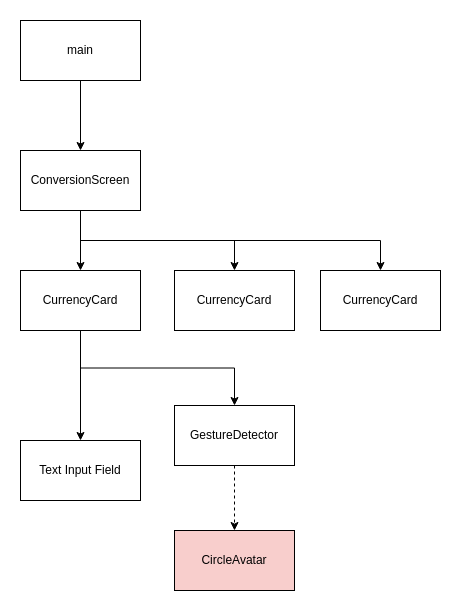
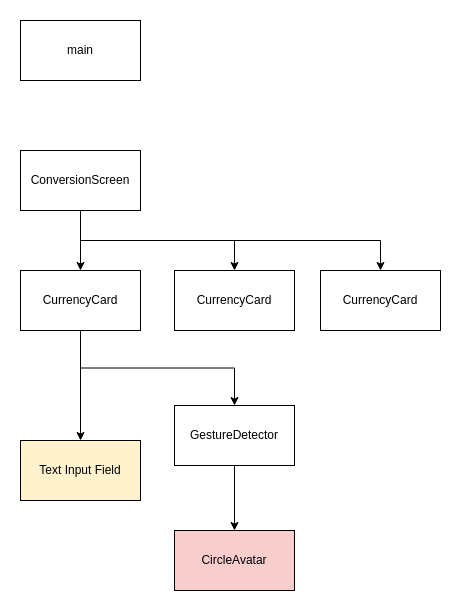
edge "main" -> "ConversionScreen": removed
node "Text Input Field": fillcolor #ffffff -> #fff2cc
edge "GestureDetector" -> "CircleAvatar": style dashed -> solid
